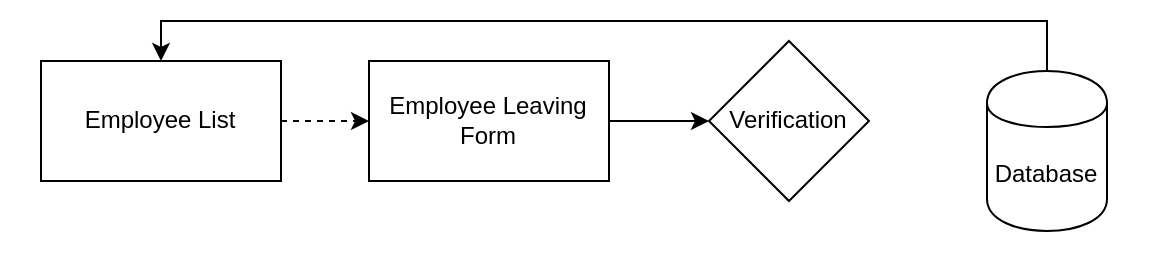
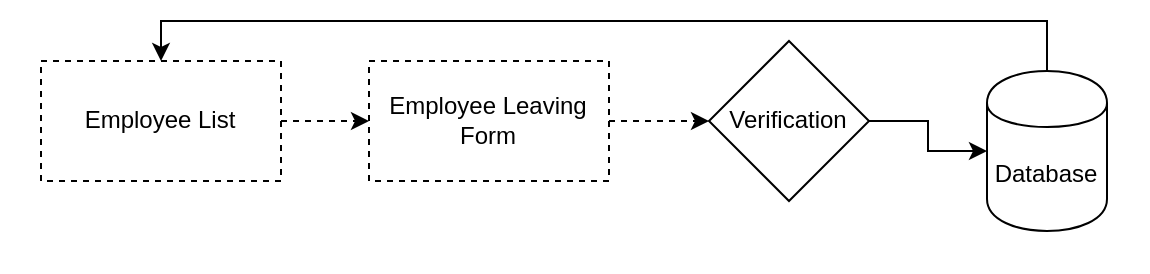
node "Employee List": style solid -> dashed
node "Employee Leaving Form": style solid -> dashed
edge "Employee Leaving Form" -> "Verification": style solid -> dashed
edge "Verification" -> "Database": added
